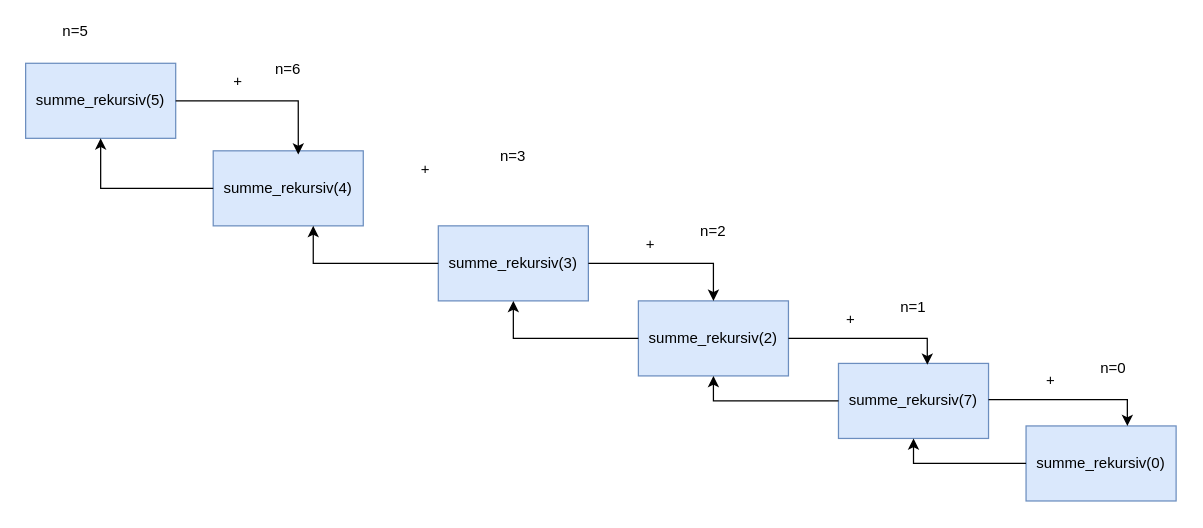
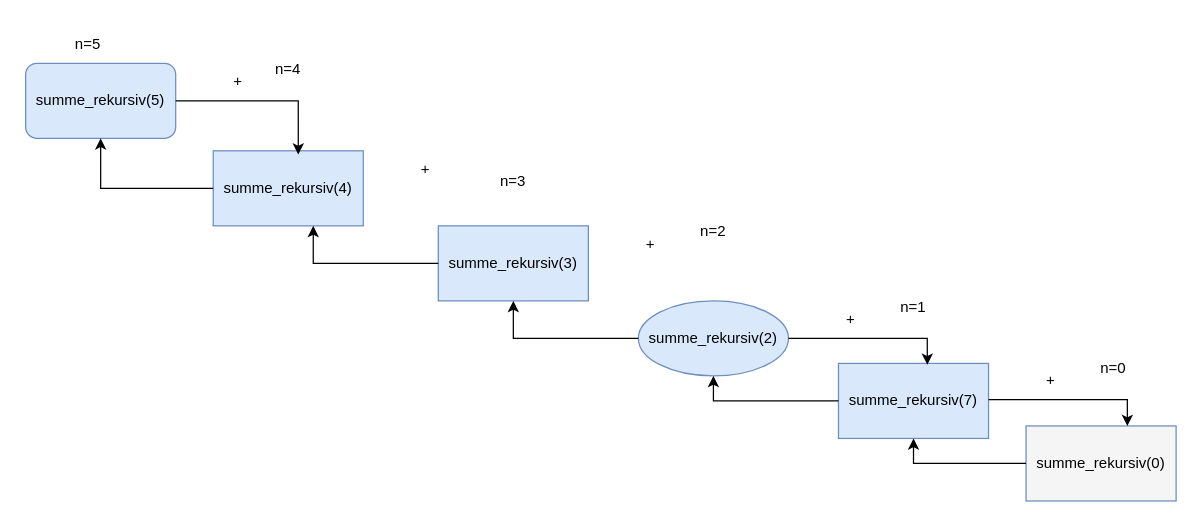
node "n=5": moved (76, 32) -> (88, 44)
node "n=6": label "n=6" -> "n=4"
node "summe_rekursiv(5)": shape rectangle -> rounded rectangle
node "n=3": moved (513, 157) -> (513, 182)
edge "summe_rekursiv(3)" -> "summe_rekursiv(2)": removed
node "summe_rekursiv(2)": shape rectangle -> ellipse
node "summe_rekursiv(0)": fillcolor #dae8fc -> #f5f5f5
